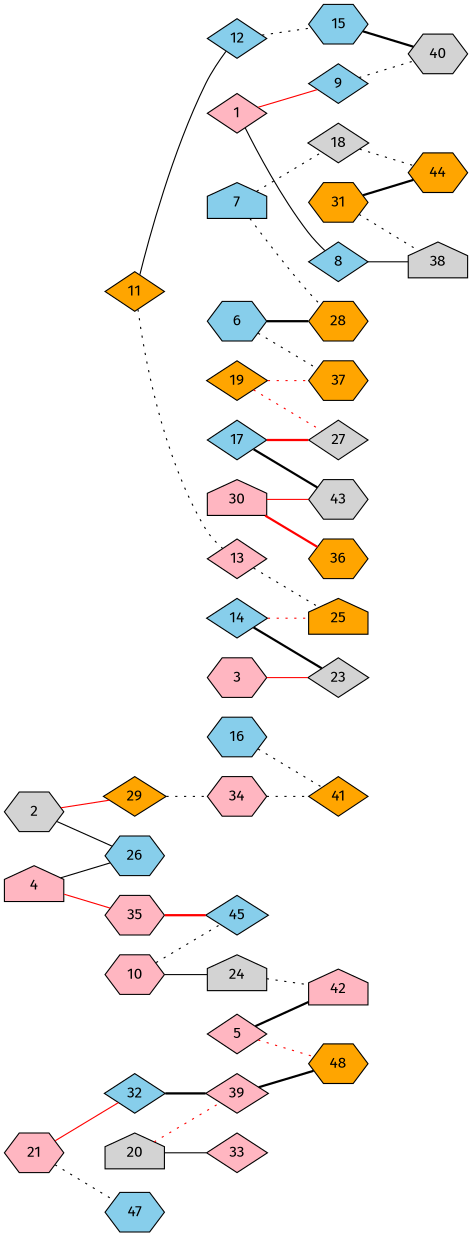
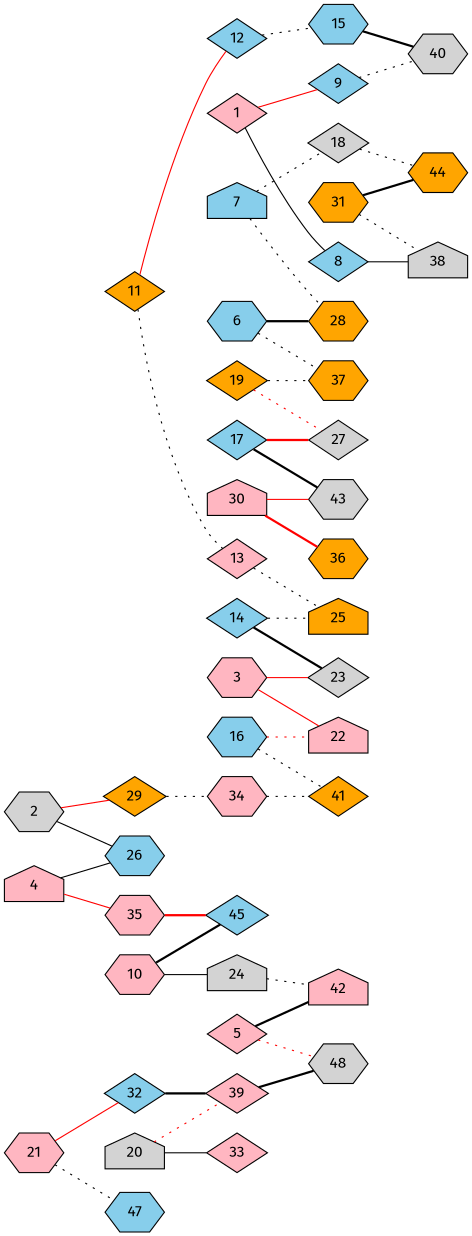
edge "12" -- "11": color black -> red
edge "19" -- "37": color red -> black
edge "14" -- "25": color red -> black
node "22": added
edge "45" -- "10": style dotted -> bold
node "48": fillcolor orange -> lightgrey
